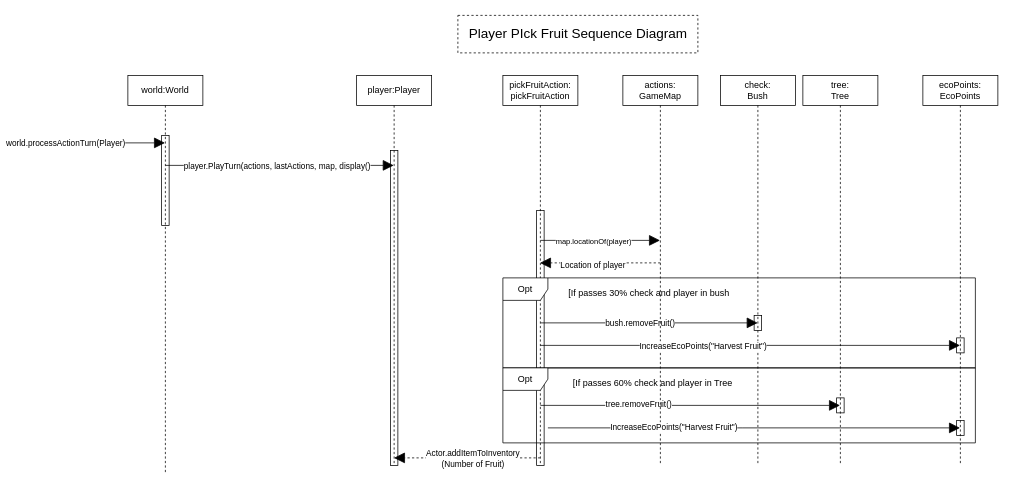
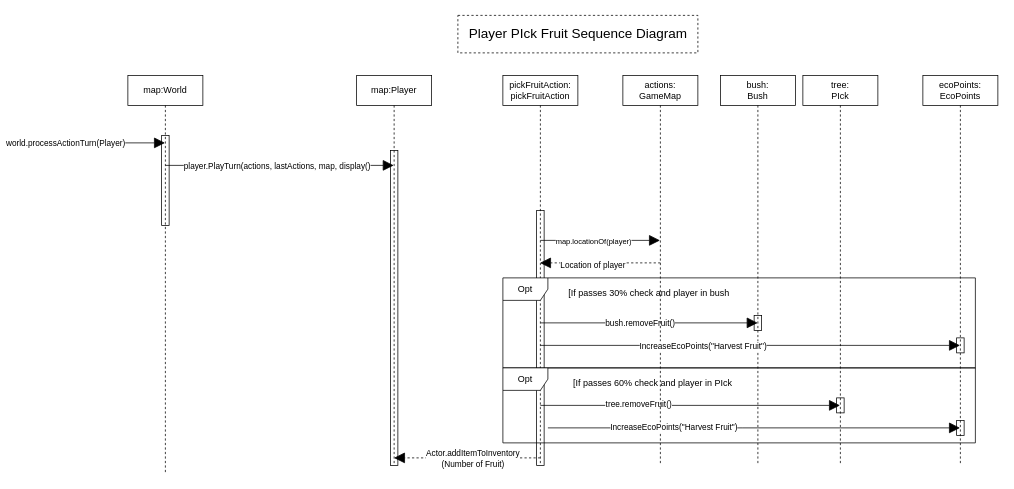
node "world:World": label "world:World" -> "map:World"
node "player:Player": label "player:Player" -> "map:Player"
node "check: Bush": label "check: Bush" -> "bush: Bush"
node "tree: Tree": label "tree: Tree" -> "tree: PIck"
node "[If passes 60% check and player in Tree": label "[If passes 60% check and player in Tree" -> "[If passes 60% check and player in PIck"
